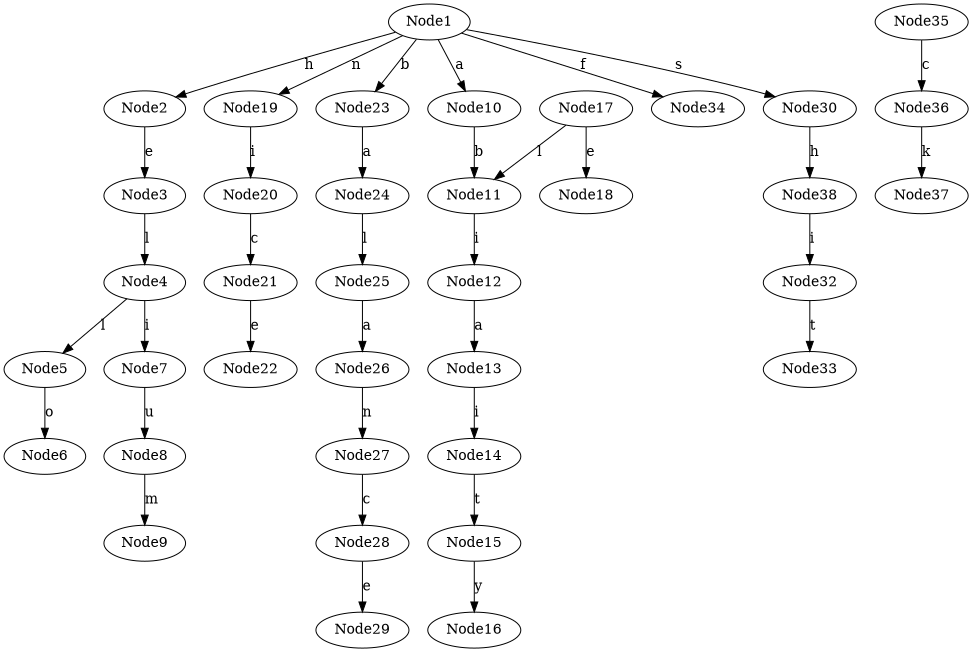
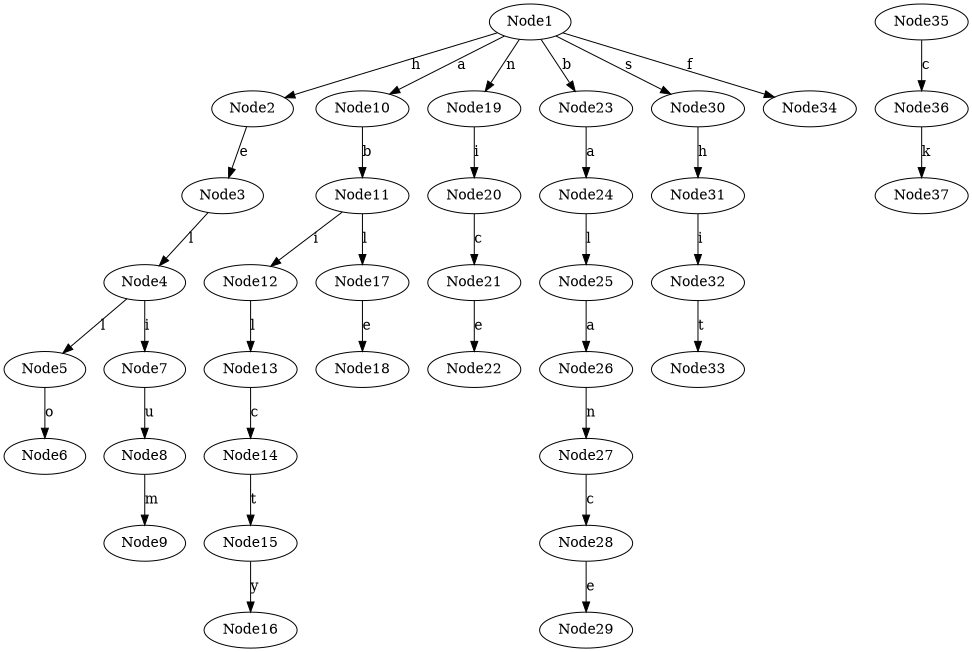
edge "Node17" -> "Node11": reversed
node "Node38": label "Node38" -> "Node31"
edge "Node12" -> "Node13": label "a" -> "l"
edge "Node13" -> "Node14": label "i" -> "c"
